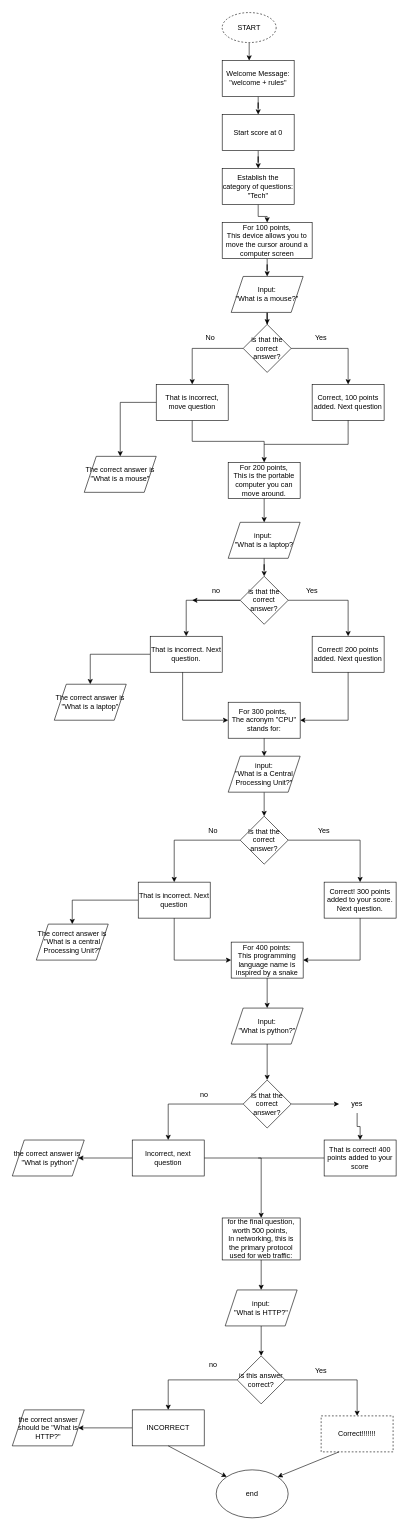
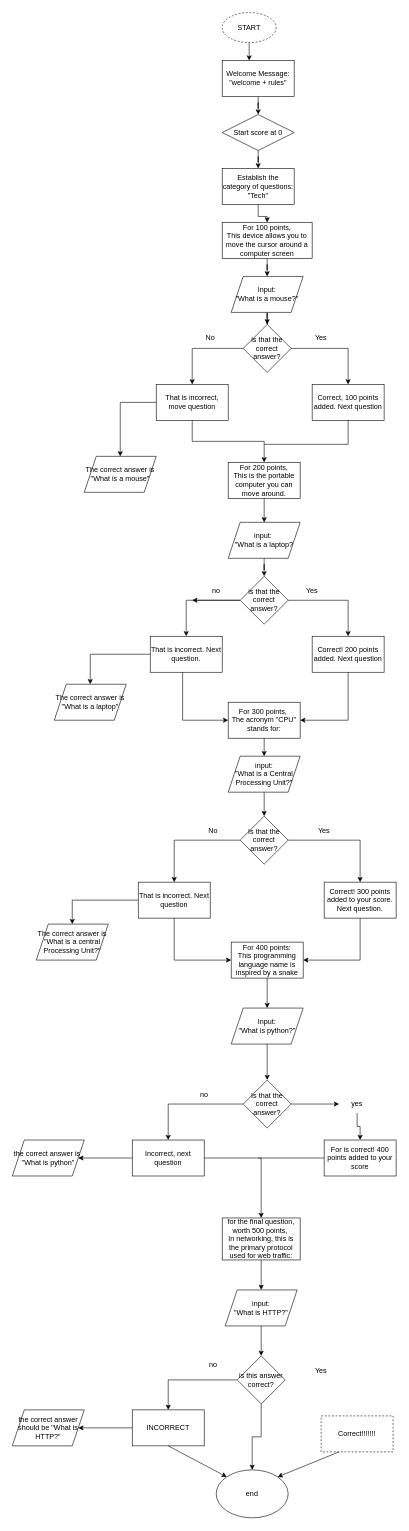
node "Start score at 0": shape rectangle -> diamond
node "That is correct! 400 points added to your score": label "That is correct! 400 points added to your score" -> "For is correct! 400 points added to your score"
edge "is this answer correct?" -> "Correct!!!!!!!": now "is this answer correct?" -> "end"
